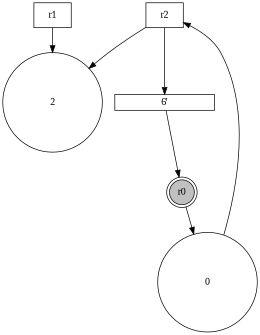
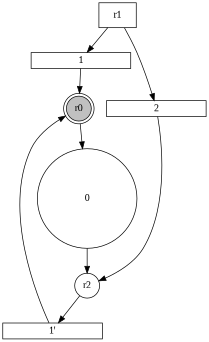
node "r2": shape box -> circle
edge "r2" -> "2": reversed
node "1": added
node "2": shape circle -> box
node "6'": label "6'" -> "1'"
